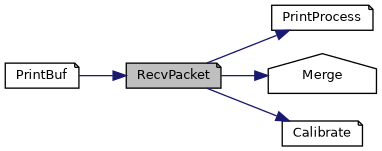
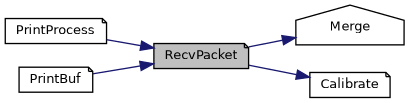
edge "RecvPacket" -> "PrintProcess": reversed
